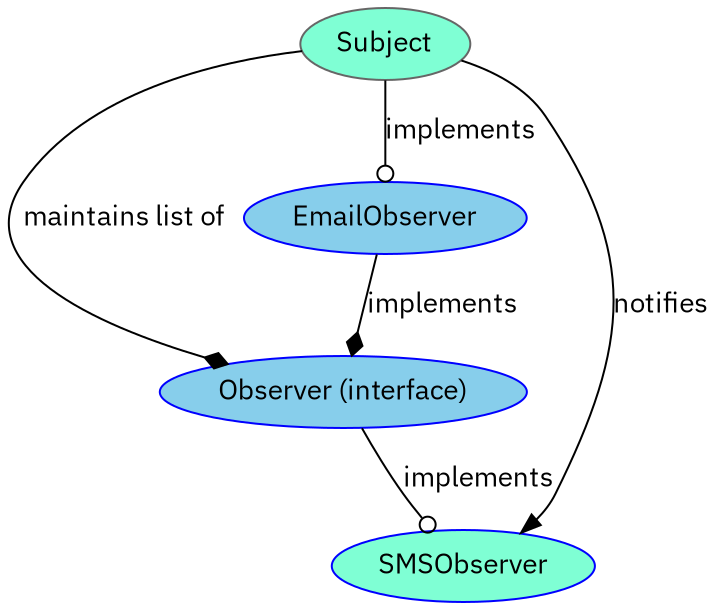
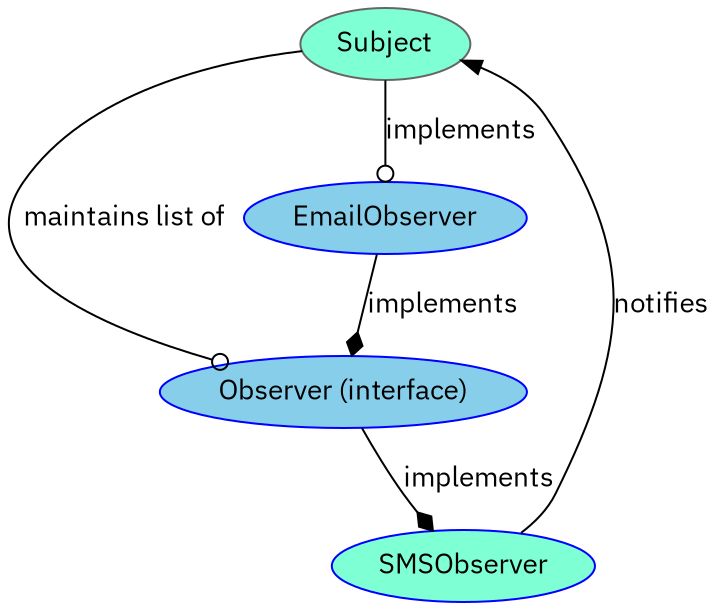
edge "Subject" -> "Observer (interface)": arrowhead diamond -> odot
edge "Subject" -> "SMSObserver": reversed
edge "Observer (interface)" -> "SMSObserver": arrowhead odot -> diamond
